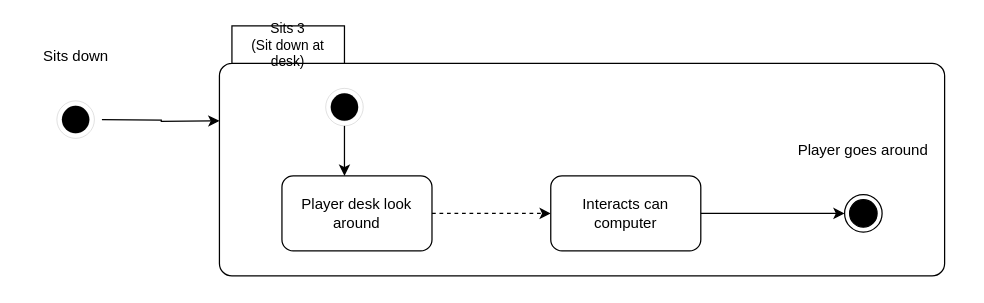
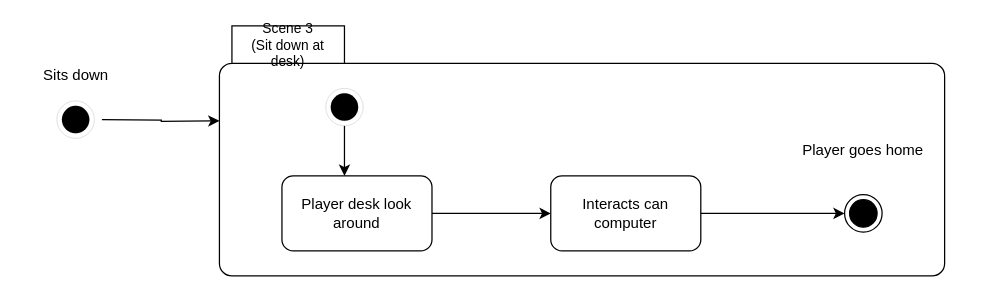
node "Sits 3 (Sit down at desk)": label "Sits 3 (Sit down at desk)" -> "Scene 3 (Sit down at desk)"
node "Sits down": moved (76, 57) -> (76, 76)
node "Player goes around": label "Player goes around" -> "Player goes home"
edge "Player desk look around" -> "Interacts can computer": style dashed -> solid
